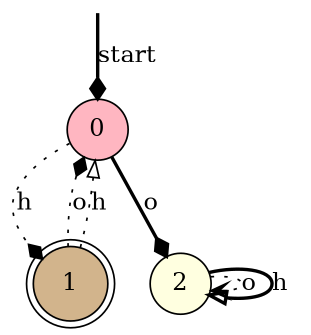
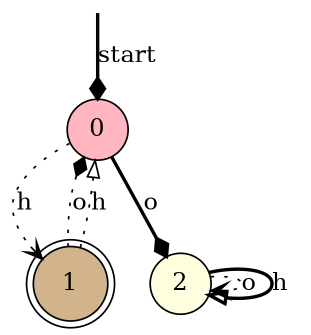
edge "0" -> "1": arrowhead diamond -> vee
